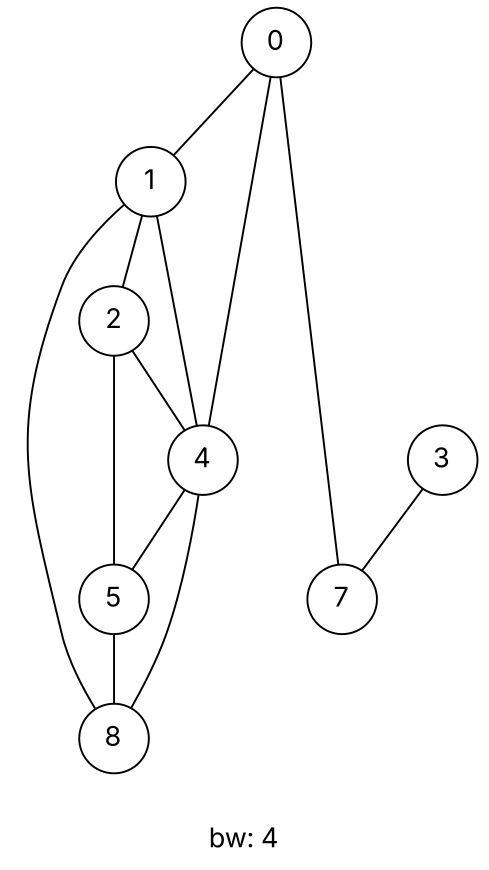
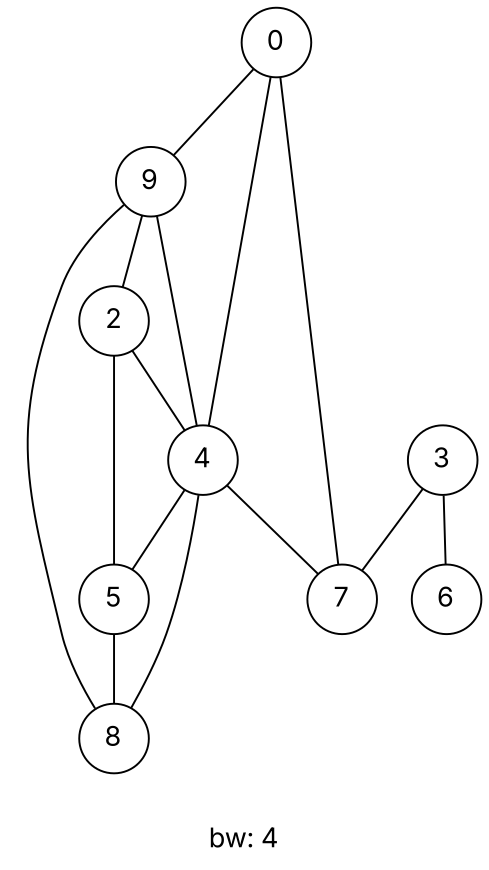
node "1": label "1" -> "9"
edge "4" -- "7": added
node "6": added
